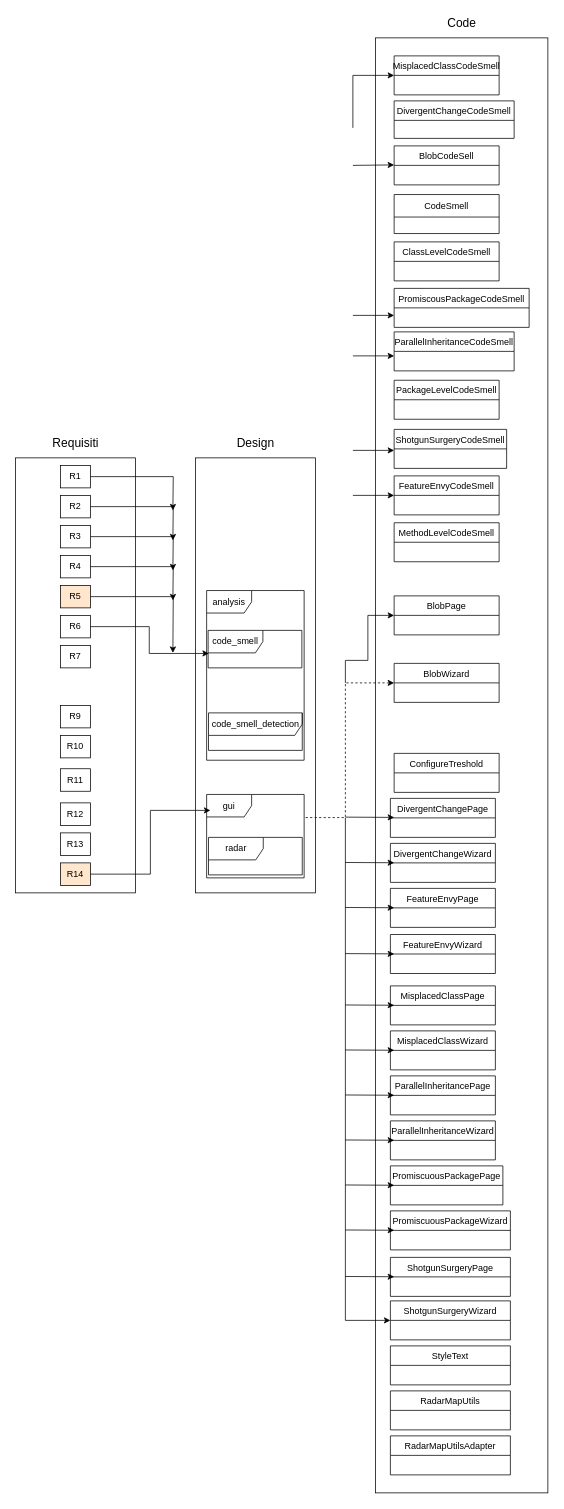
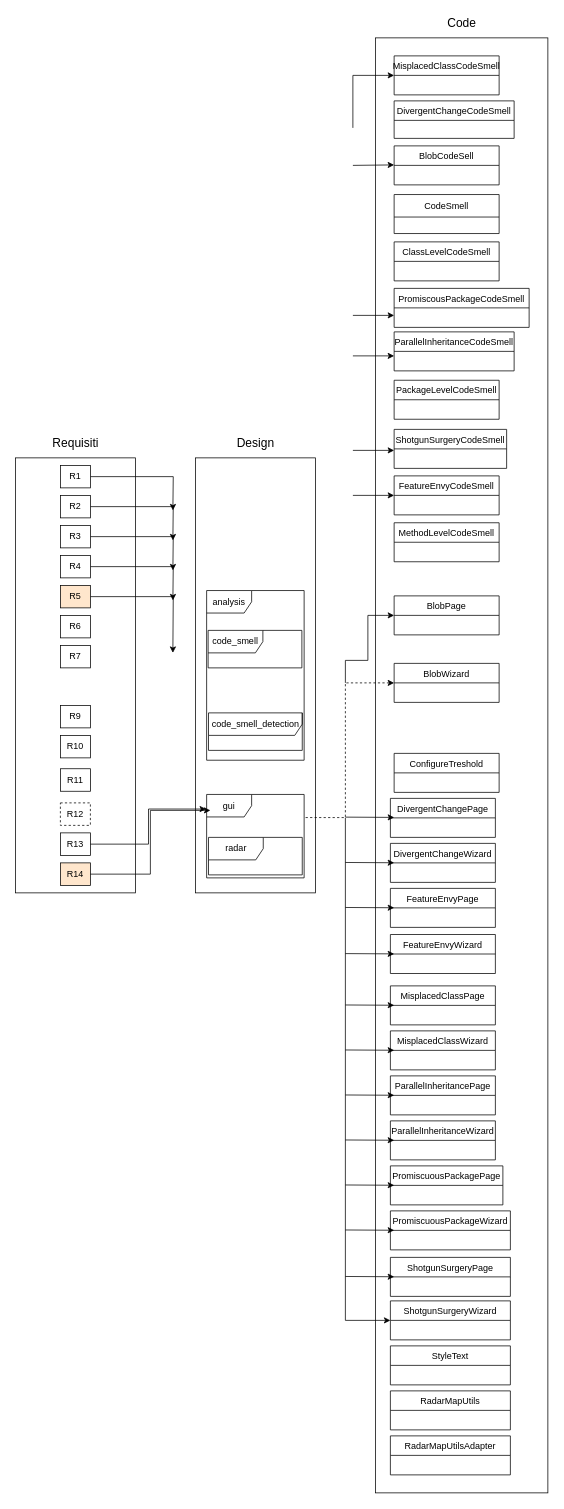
edge "R6" -> "code_smell": removed
node "R12": style solid -> dashed
edge "R13" -> "gui": added
